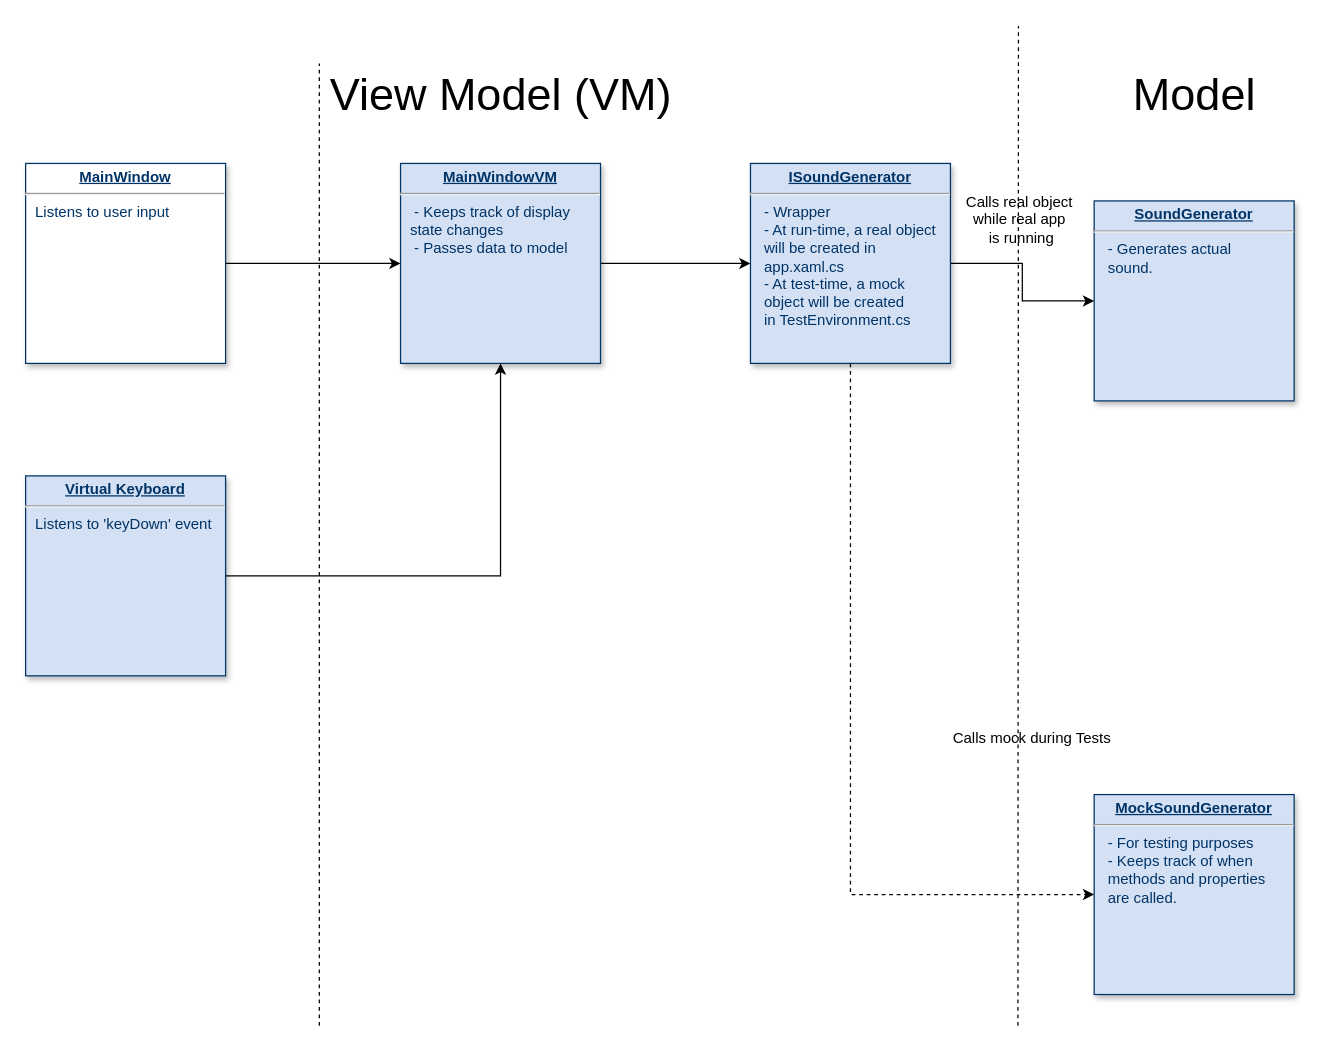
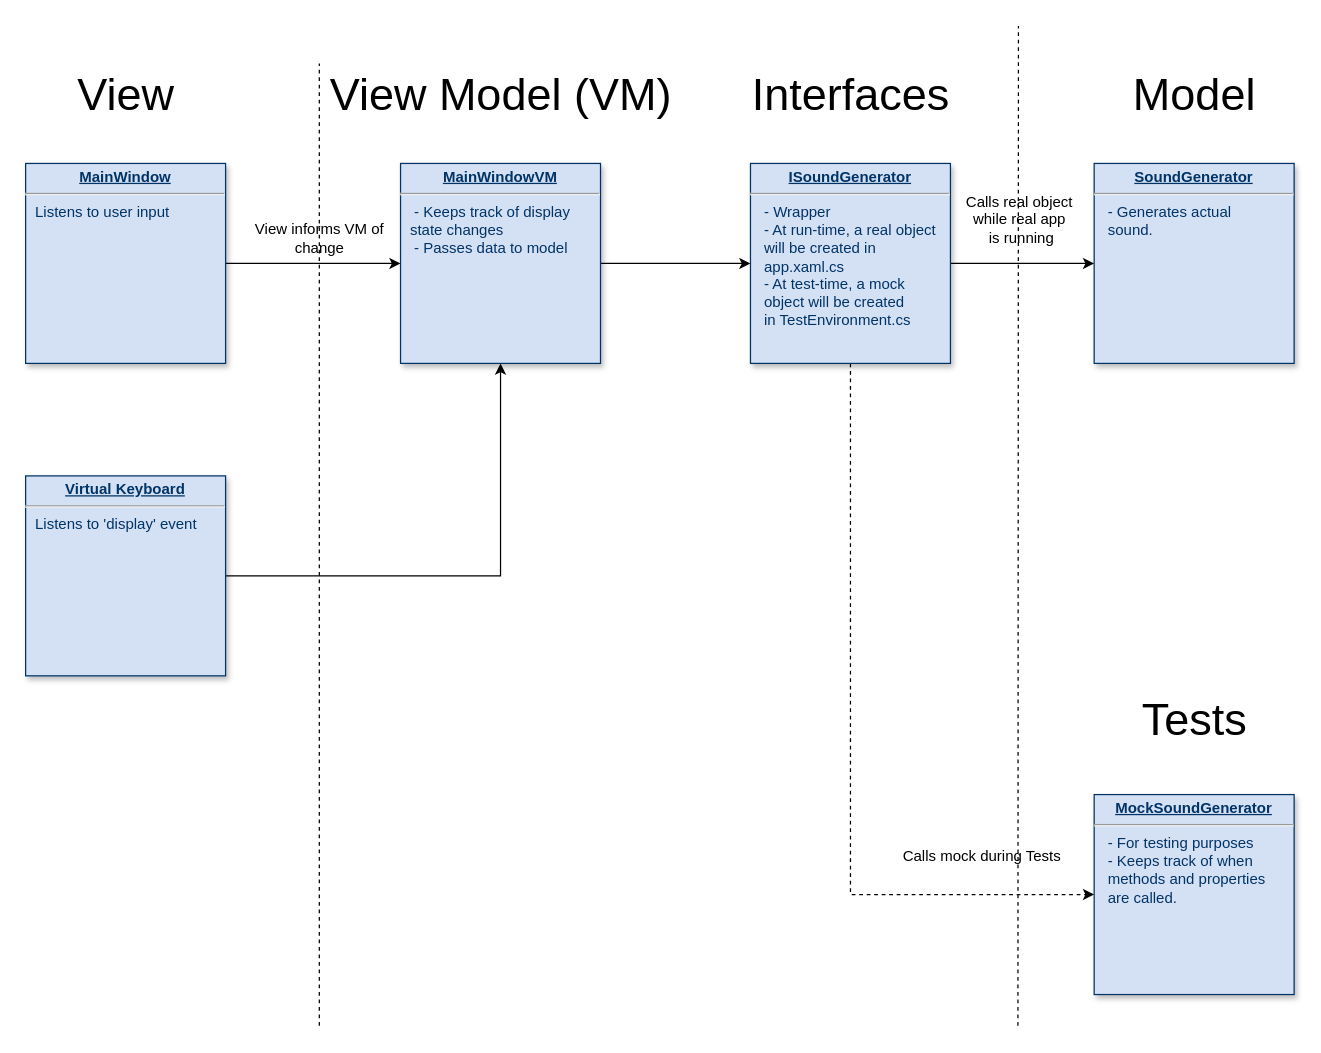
node "View": added
node "Interfaces": added
node "View informs VM of change": added
node "MainWindow Listens to user input": fillcolor #ffffff -> #d4e1f5
node "SoundGenerator - Generates actual sound.": moved (1194, 301) -> (1194, 263)
node "Virtual Keyboard Listens to 'keyDown' event": label "Virtual Keyboard Listens to 'keyDown' event" -> "Virtual Keyboard Listens to 'display' event"
node "Tests": added
node "Calls mock during Tests": moved (1032, 738) -> (982, 857)
